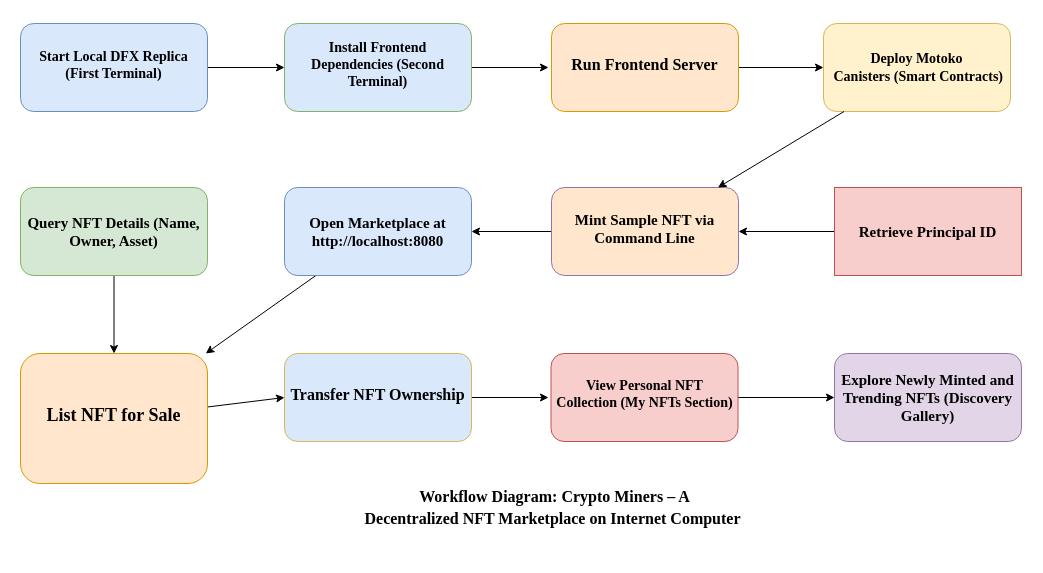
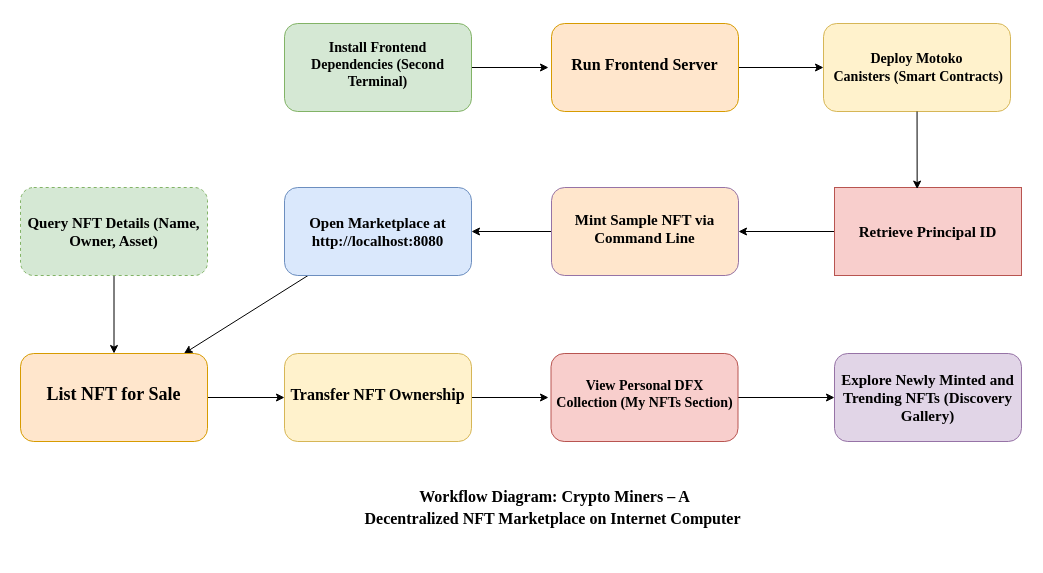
node "Start Local DFX Replica (First Terminal)": removed
edge "Start Local DFX Replica (First Terminal)" -> "Install Frontend Dependencies (Second Terminal)": removed
node "Install Frontend Dependencies (Second Terminal)": fillcolor #dae8fc -> #d5e8d4
edge "Deploy Motoko Canisters (Smart Contracts)" -> "Mint Sample NFT via Command Line": now "Deploy Motoko Canisters (Smart Contracts)" -> "Retrieve Principal ID"
node "Query NFT Details (Name, Owner, Asset)": style solid -> dashed
node "Transfer NFT Ownership": fillcolor #dae8fc -> #fff2cc
node "View Personal NFT Collection (My NFTs Section)": label "View Personal NFT Collection (My NFTs Section)" -> "View Personal DFX Collection (My NFTs Section)"
node "List NFT for Sale": size 187x130 -> 187x88
